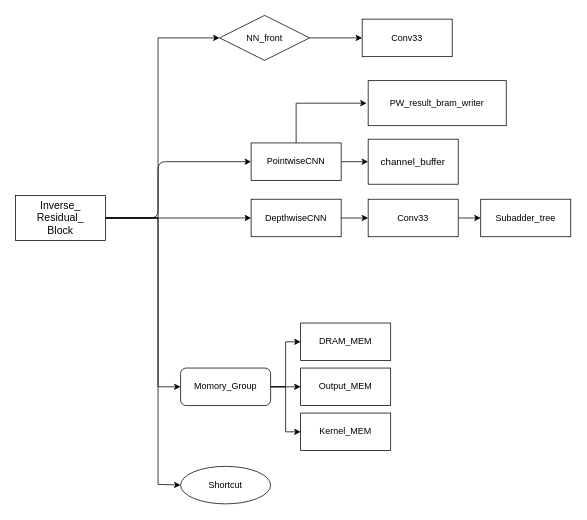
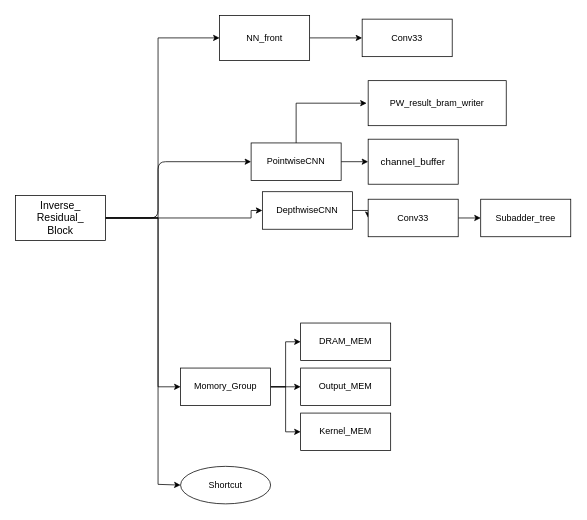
node "NN_front": shape diamond -> rectangle
node "DepthwiseCNN": moved (296, 218) -> (307, 210)
node "Momory_Group": shape rounded rectangle -> rectangle
